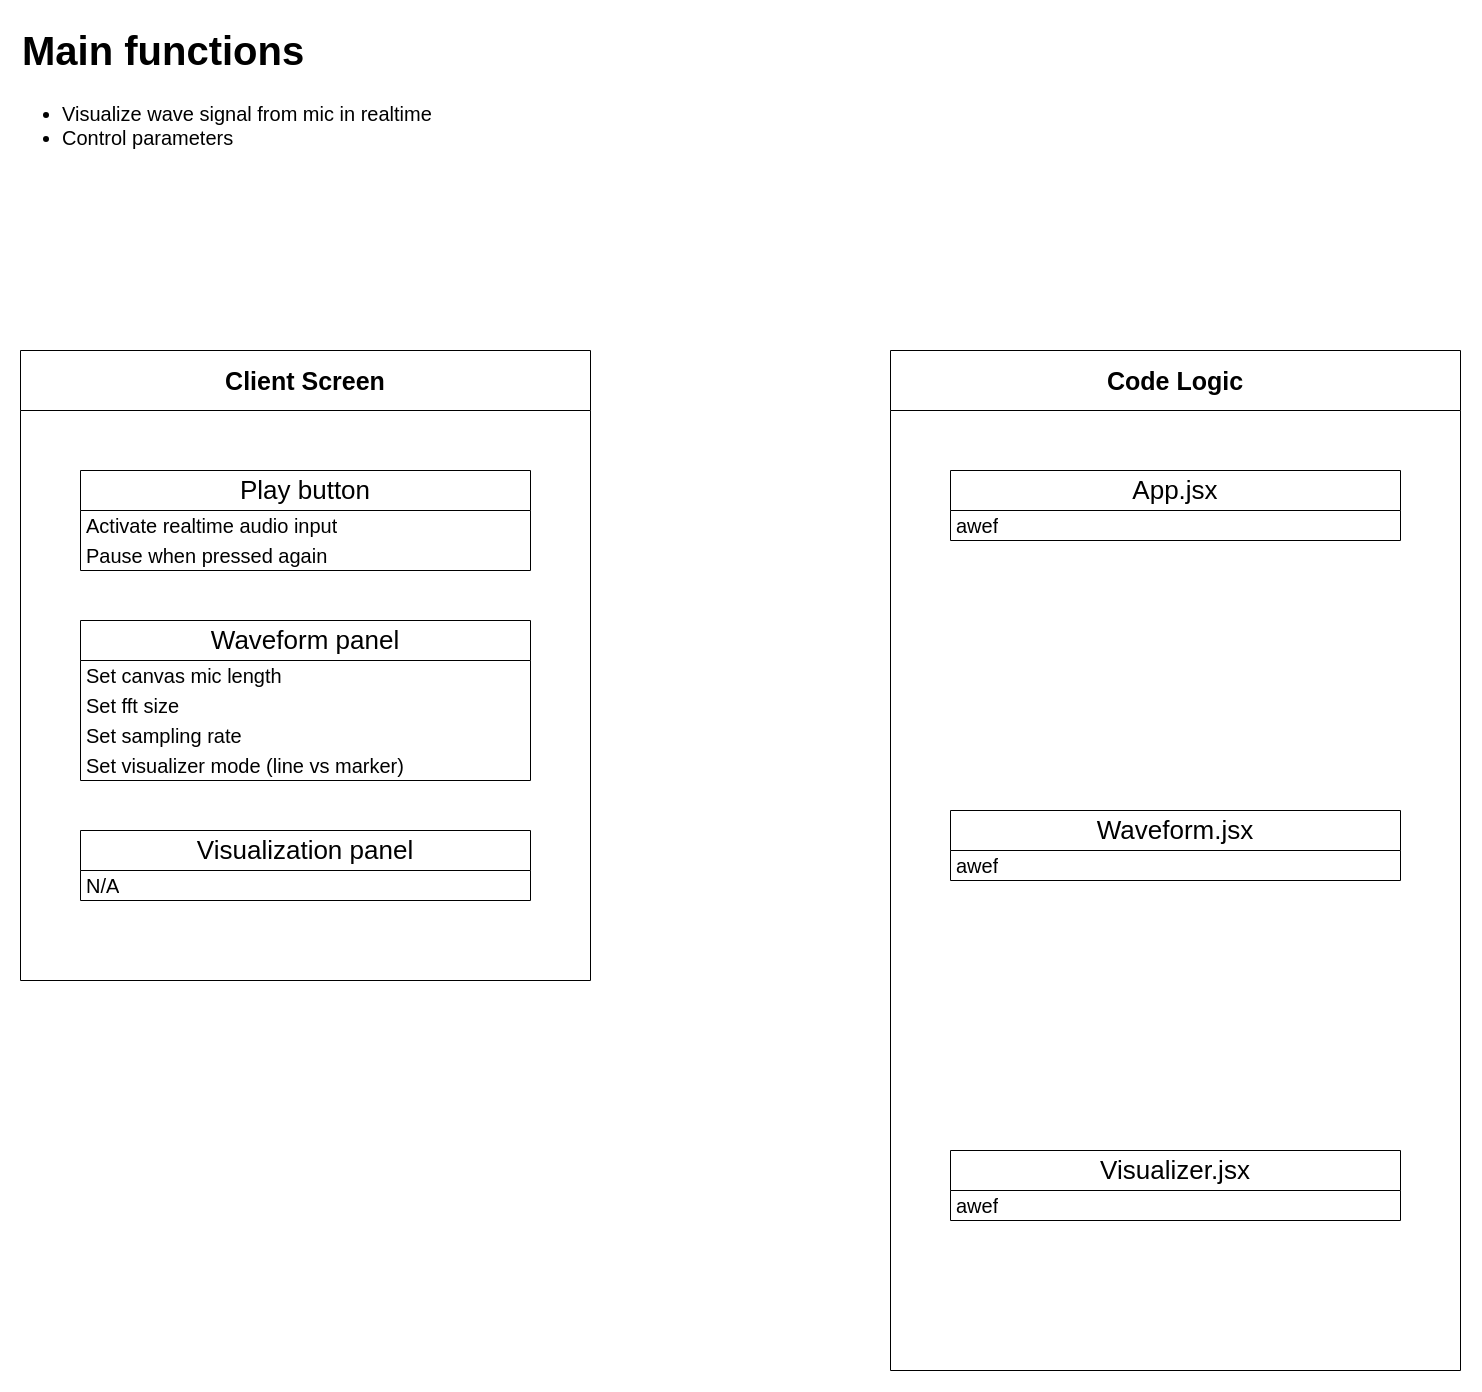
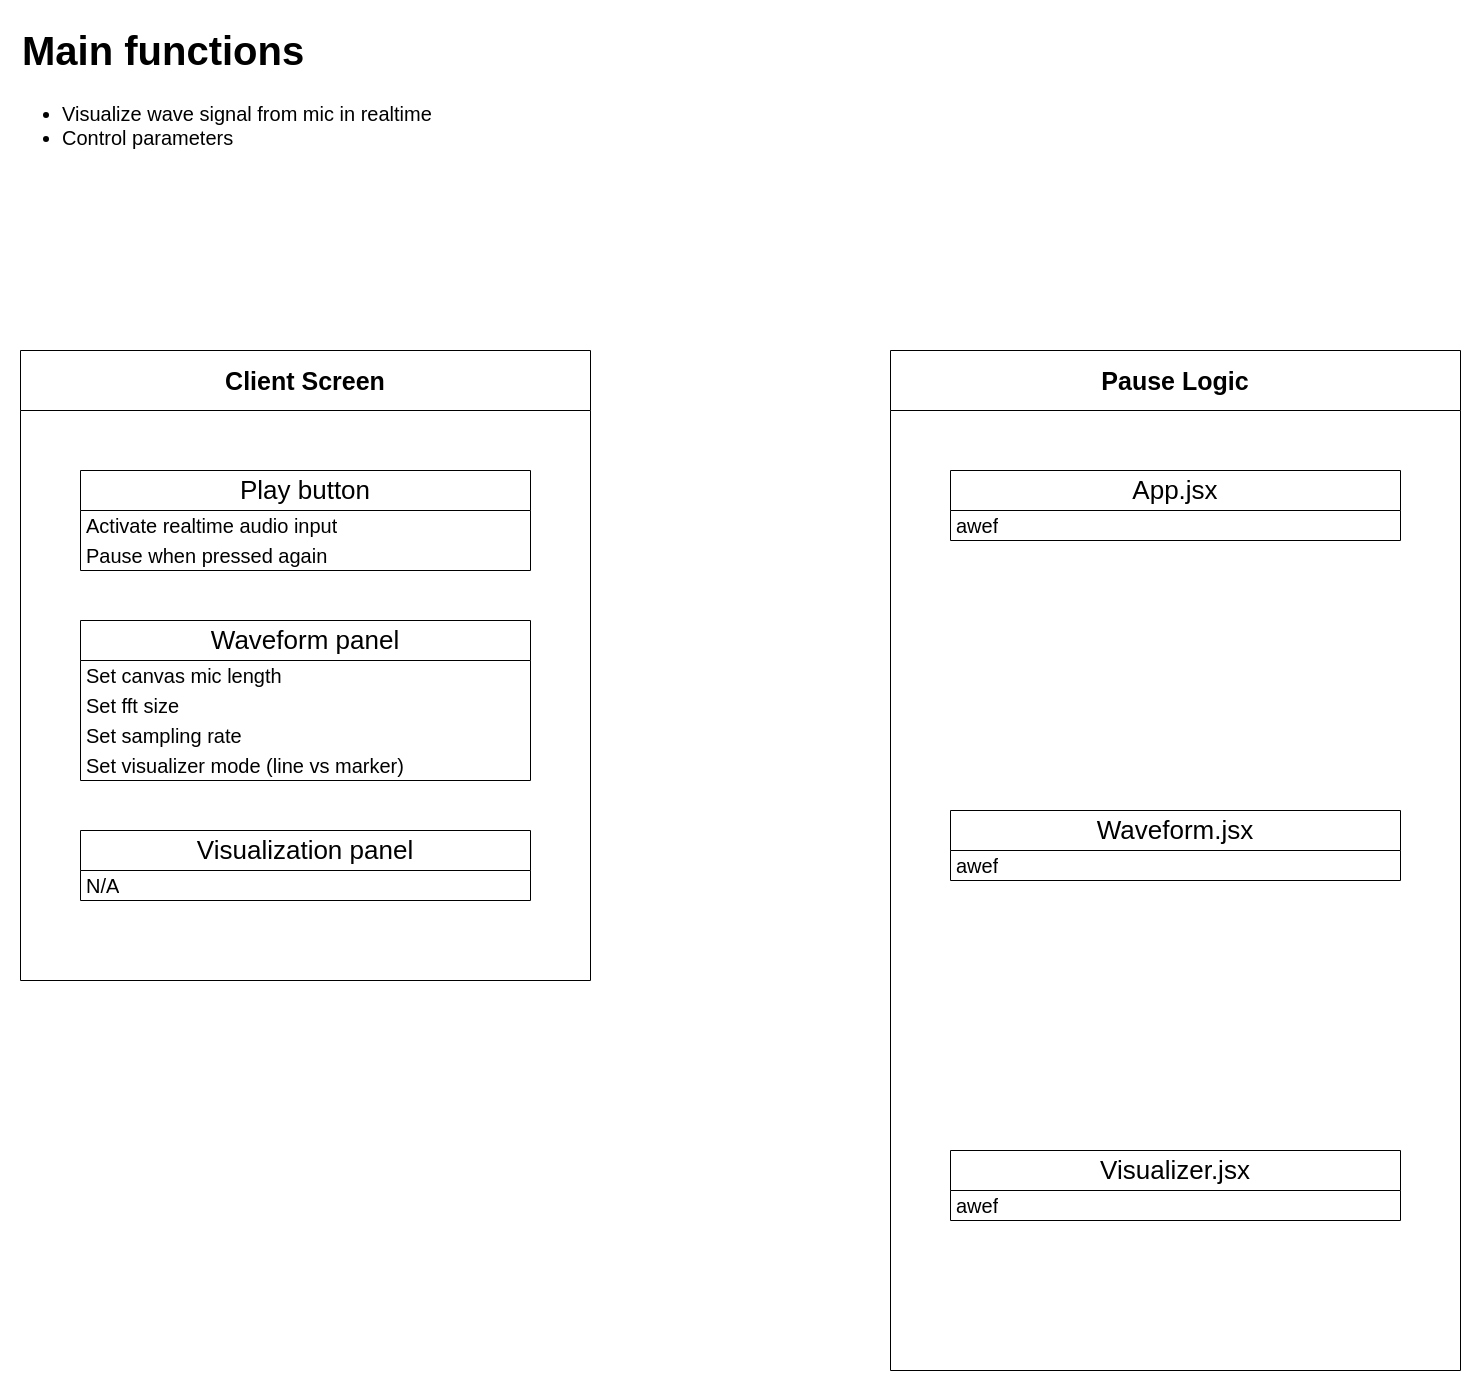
node "Code Logic": label "Code Logic" -> "Pause Logic"
